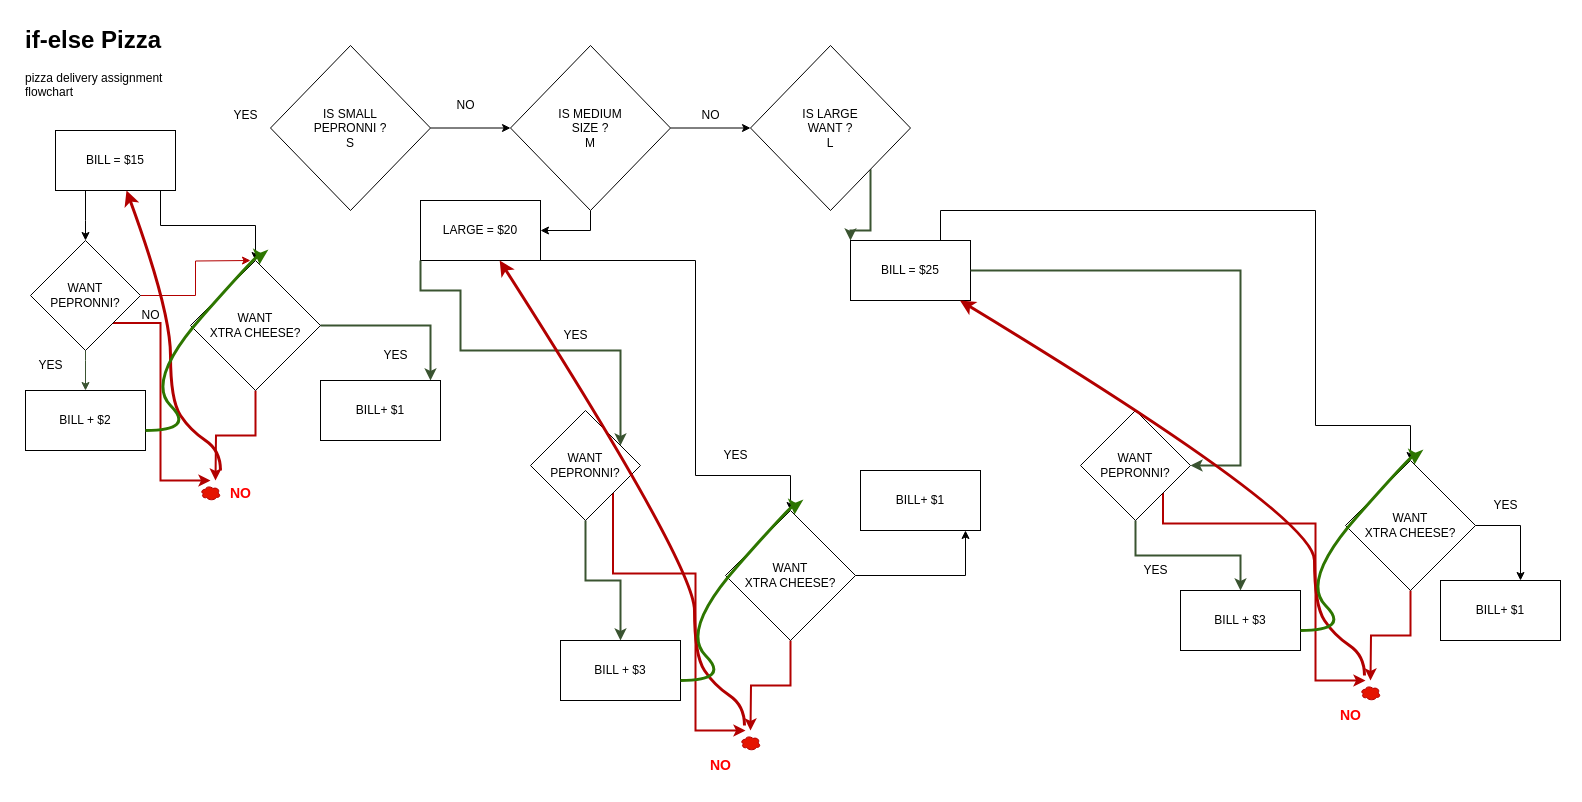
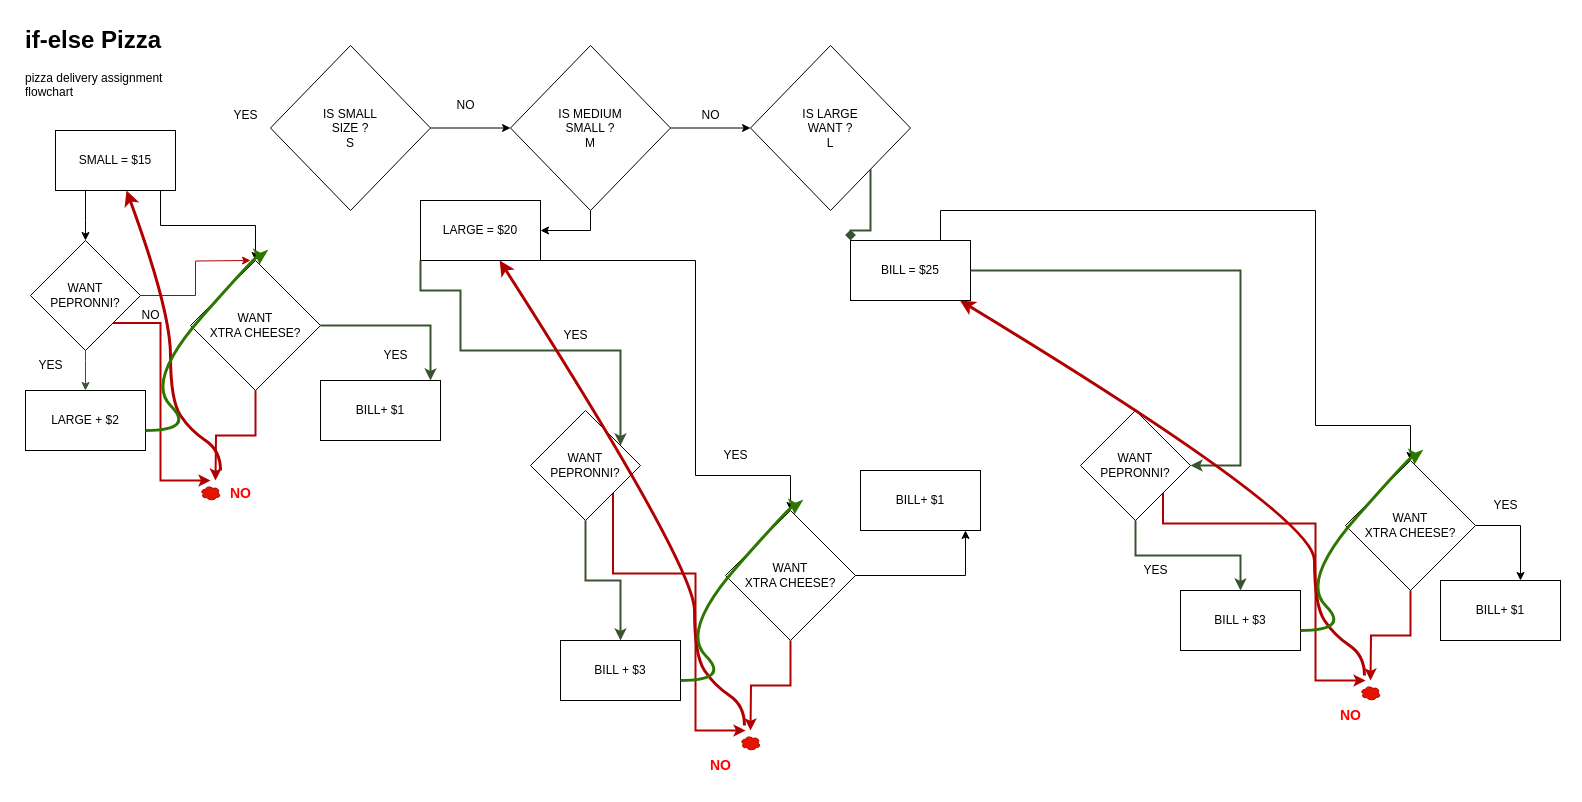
node "IS SMALL PEPRONNI ? S": label "IS SMALL PEPRONNI ? S" -> "IS SMALL SIZE ? S"
node "IS MEDIUM SIZE ? M": label "IS MEDIUM SIZE ? M" -> "IS MEDIUM SMALL ? M"
node "BILL = $15": label "BILL = $15" -> "SMALL = $15"
edge "IS LARGE WANT ? L" -> "BILL = $25": arrowhead classic -> diamond
node "BILL + $2": label "BILL + $2" -> "LARGE + $2"
